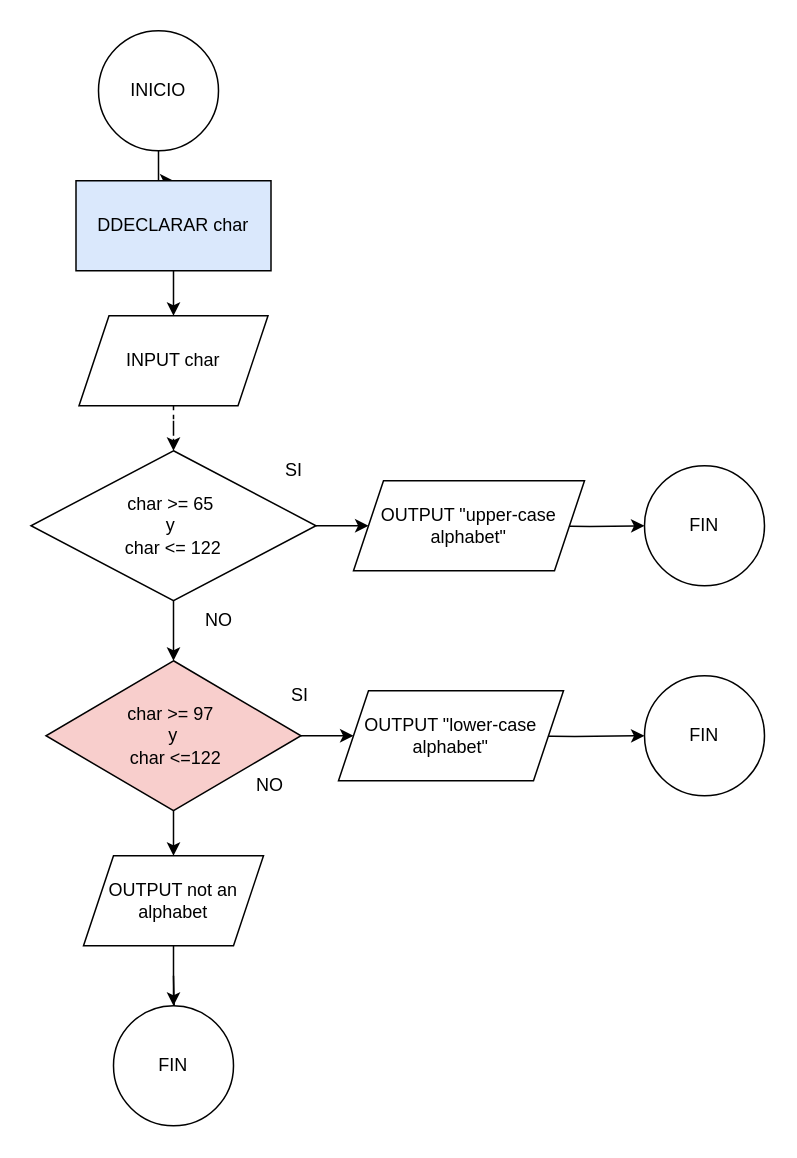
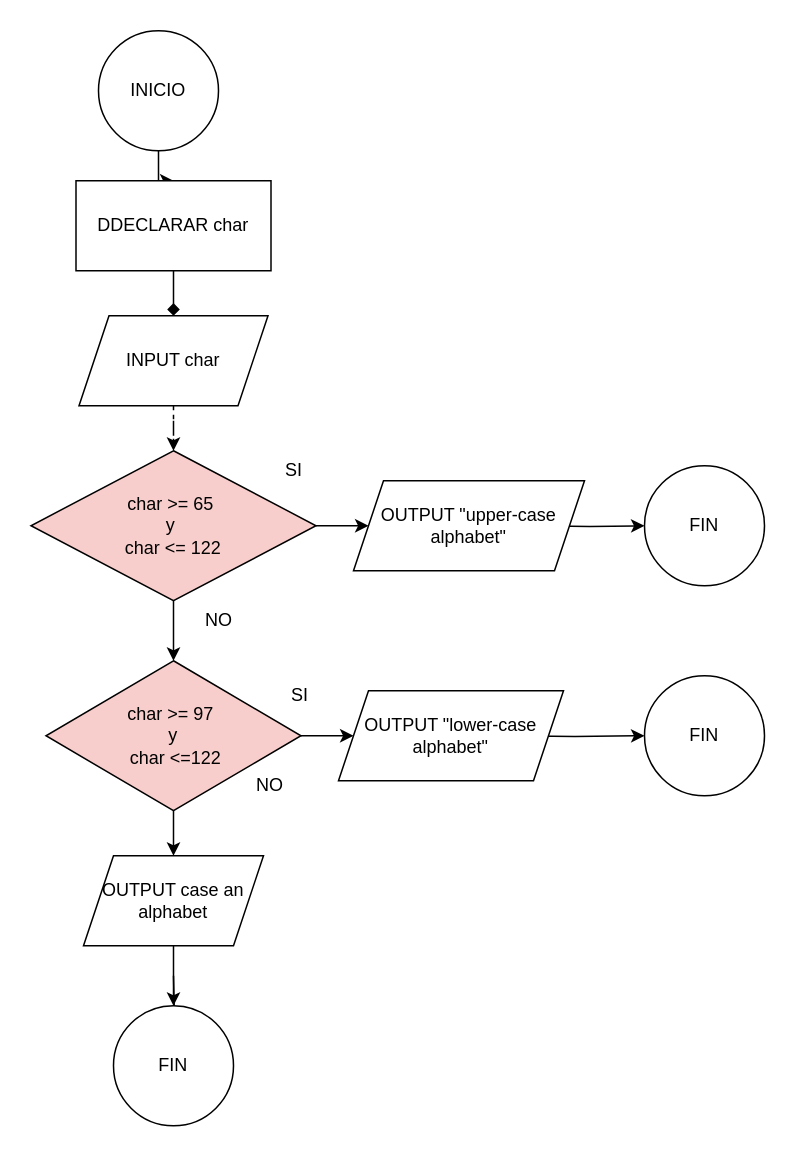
node "DDECLARAR char": fillcolor #dae8fc -> #ffffff
edge "DDECLARAR char" -> "INPUT char": arrowhead classic -> diamond
node "char >= 65 y char <= 122": fillcolor #ffffff -> #f8cecc
node "OUTPUT not an alphabet": label "OUTPUT not an alphabet" -> "OUTPUT case an alphabet"
